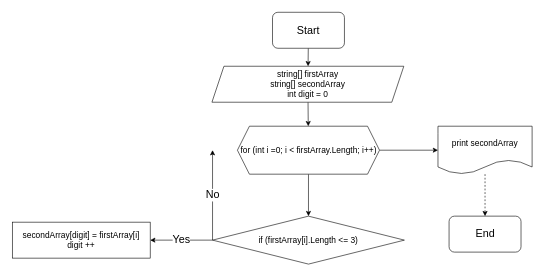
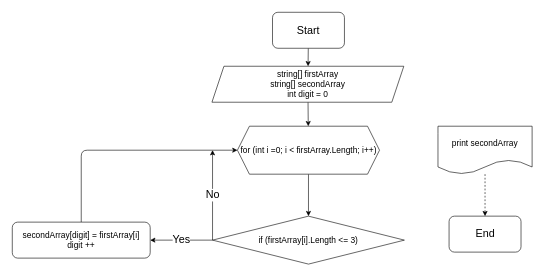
edge "for (int i =0; i < firstArray.Length; i++)" -> "print secondArray": removed
edge "secondArray[digit] = firstArray[i] digit ++" -> "for (int i =0; i < firstArray.Length; i++)": added
node "secondArray[digit] = firstArray[i] digit ++": shape rectangle -> rounded rectangle
